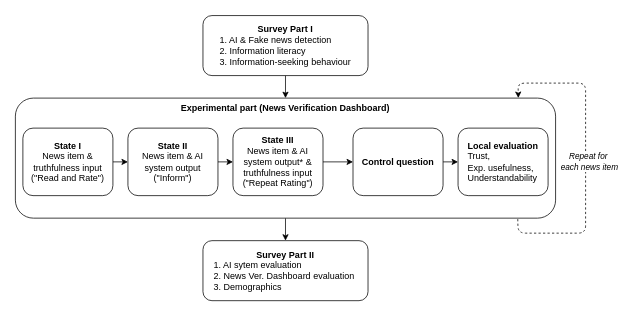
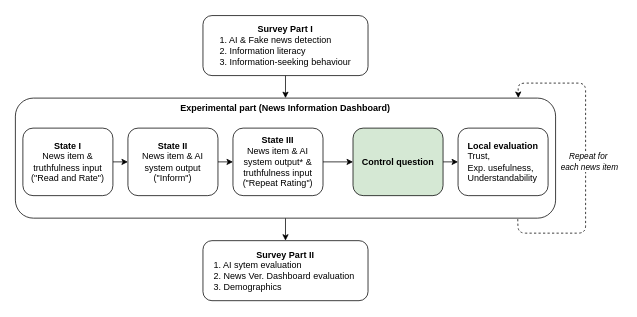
node "Experimental part (News Verification Dashboard)": label "Experimental part (News Verification Dashboard)" -> "Experimental part (News Information Dashboard)"
node "Control question": fillcolor #ffffff -> #d5e8d4
